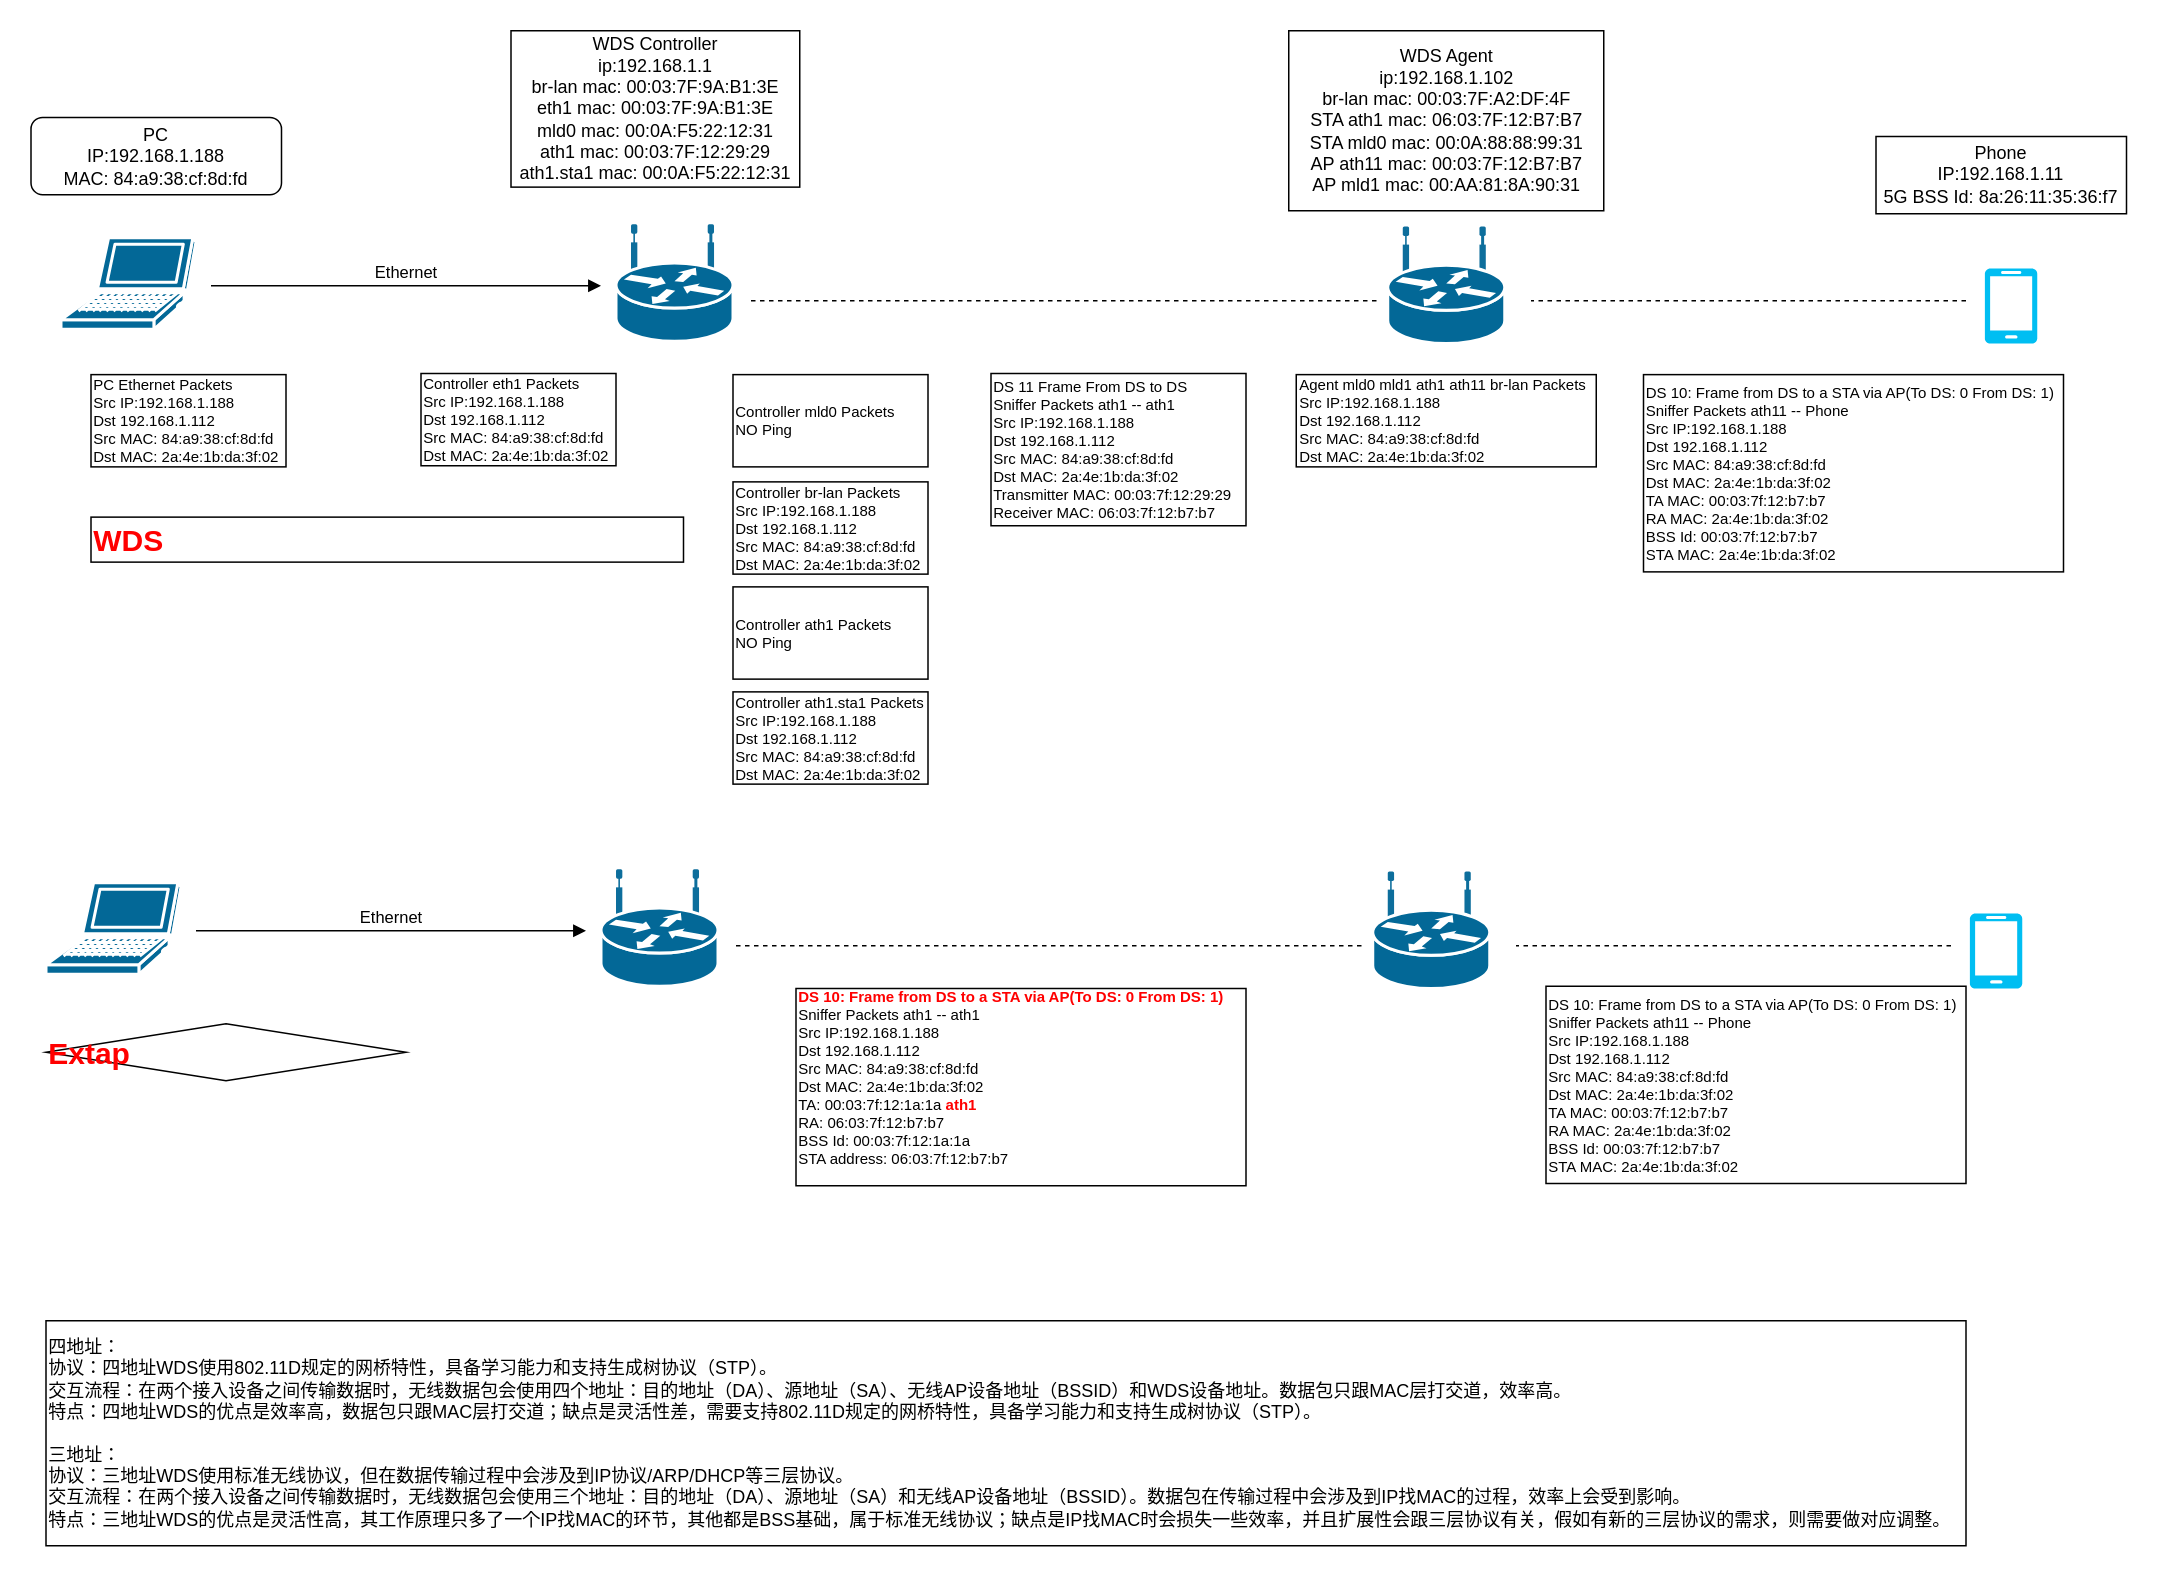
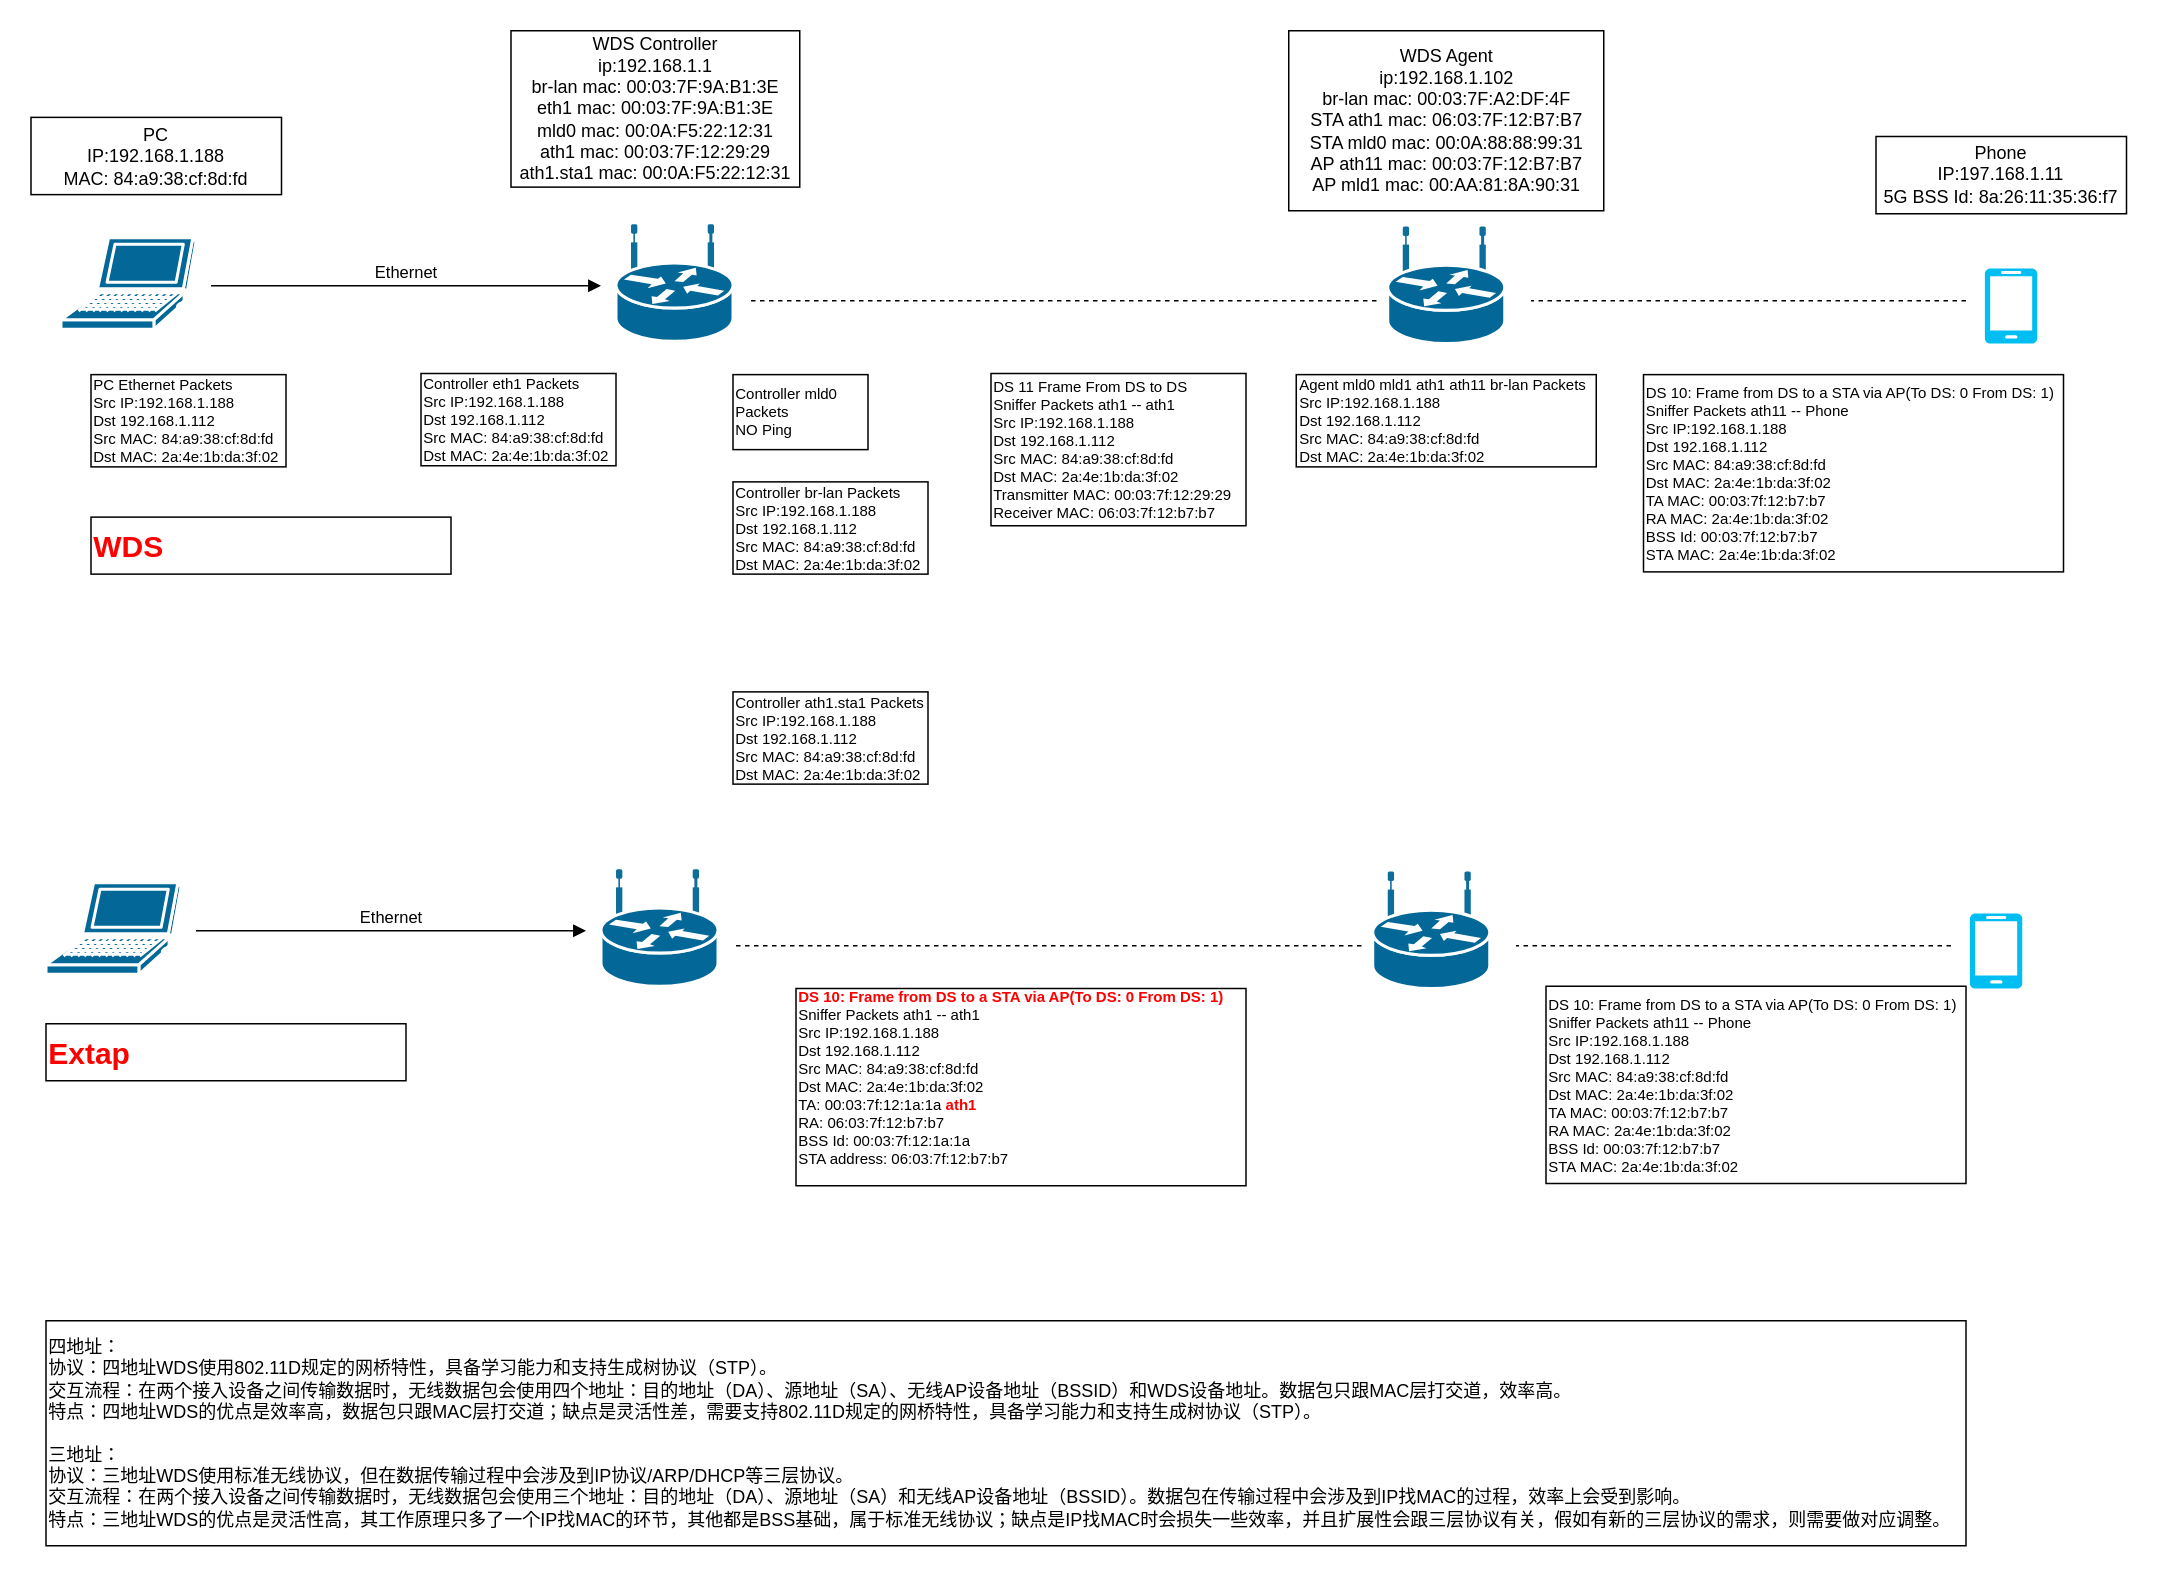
node "PC IP:192.168.1.188 MAC: 84:a9:38:cf:8d:fd": shape rounded rectangle -> rectangle
node "Phone IP:192.168.1.11 5G BSS Id: 8a:26:11:35:36:f7": label "Phone IP:192.168.1.11 5G BSS Id: 8a:26:11:35:36:f7" -> "Phone IP:197.168.1.11 5G BSS Id: 8a:26:11:35:36:f7"
node "Controller mld0 PacketsNO Ping": size 195x92 -> 135x75
node "WDS": size 593x45 -> 360x57
node "Controller ath1 PacketsNO Ping": removed
node "Extap": shape diamond -> rectangle
